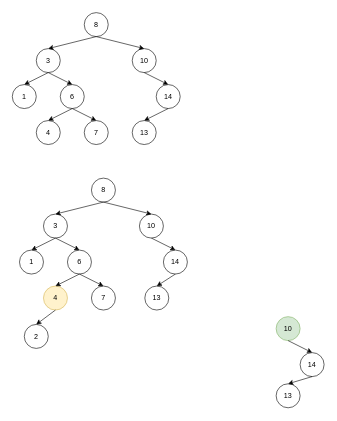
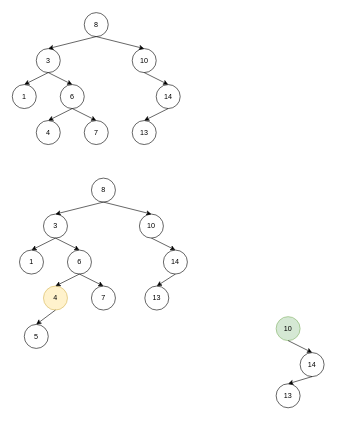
node "2": label "2" -> "5"
